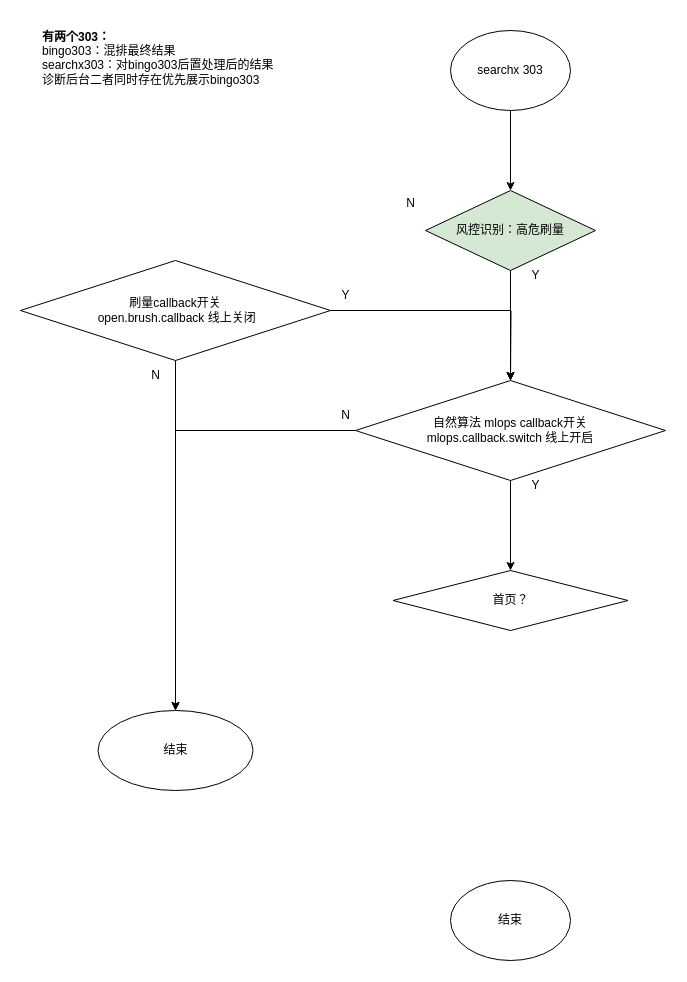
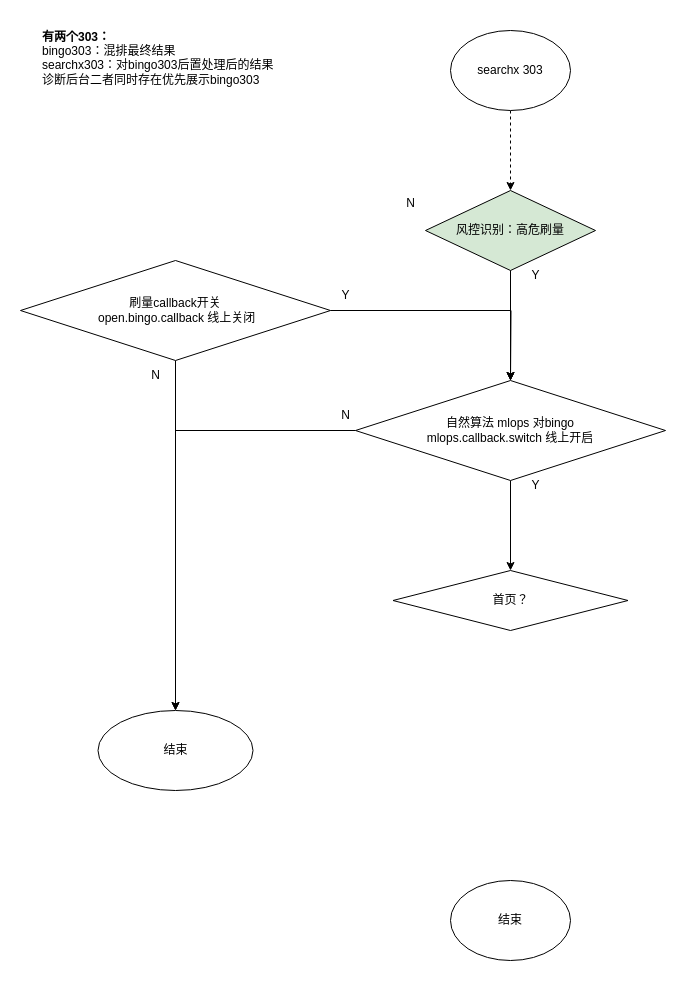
edge "searchx 303" -> "风控识别：高危刷量": style solid -> dashed
node "刷量callback开关 open.brush.callback 线上关闭": label "刷量callback开关 open.brush.callback 线上关闭" -> "刷量callback开关 open.bingo.callback 线上关闭"
node "自然算法 mlops callback开关 mlops.callback.switch 线上开启": label "自然算法 mlops callback开关 mlops.callback.switch 线上开启" -> "自然算法 mlops 对bingo mlops.callback.switch 线上开启"
